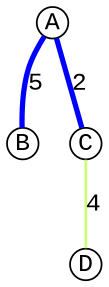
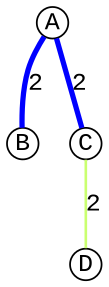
edge "A" -- "B": label "5" -> "2"
edge "C" -- "D": label "4" -> "2"
